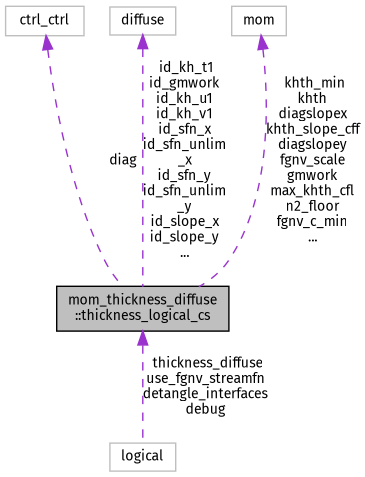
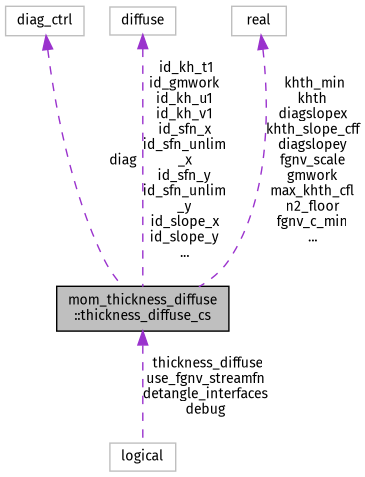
node "ctrl_ctrl": label "ctrl_ctrl" -> "diag_ctrl"
node "mom": label "mom" -> "real"
node "mom_thickness_diffuse ::thickness_logical_cs": label "mom_thickness_diffuse ::thickness_logical_cs" -> "mom_thickness_diffuse ::thickness_diffuse_cs"
